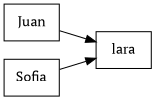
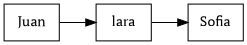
edge "Sofia" -> "lara": reversed
